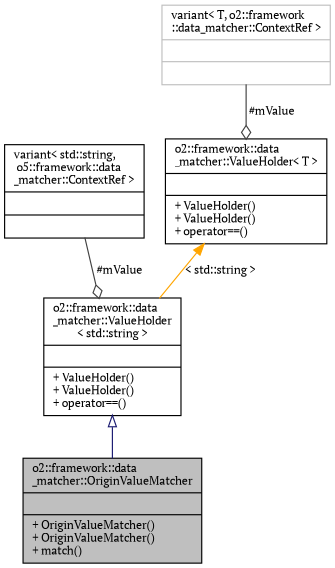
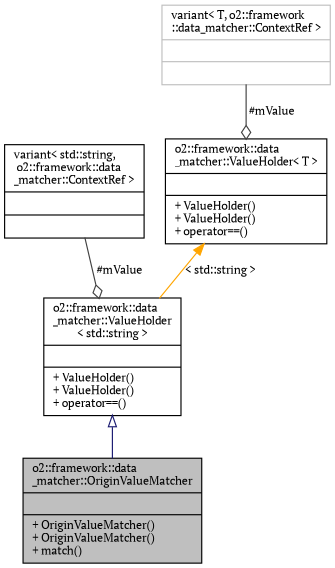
node "variant< std::string,": text "o5::framework::data" -> "o2::framework::data"
